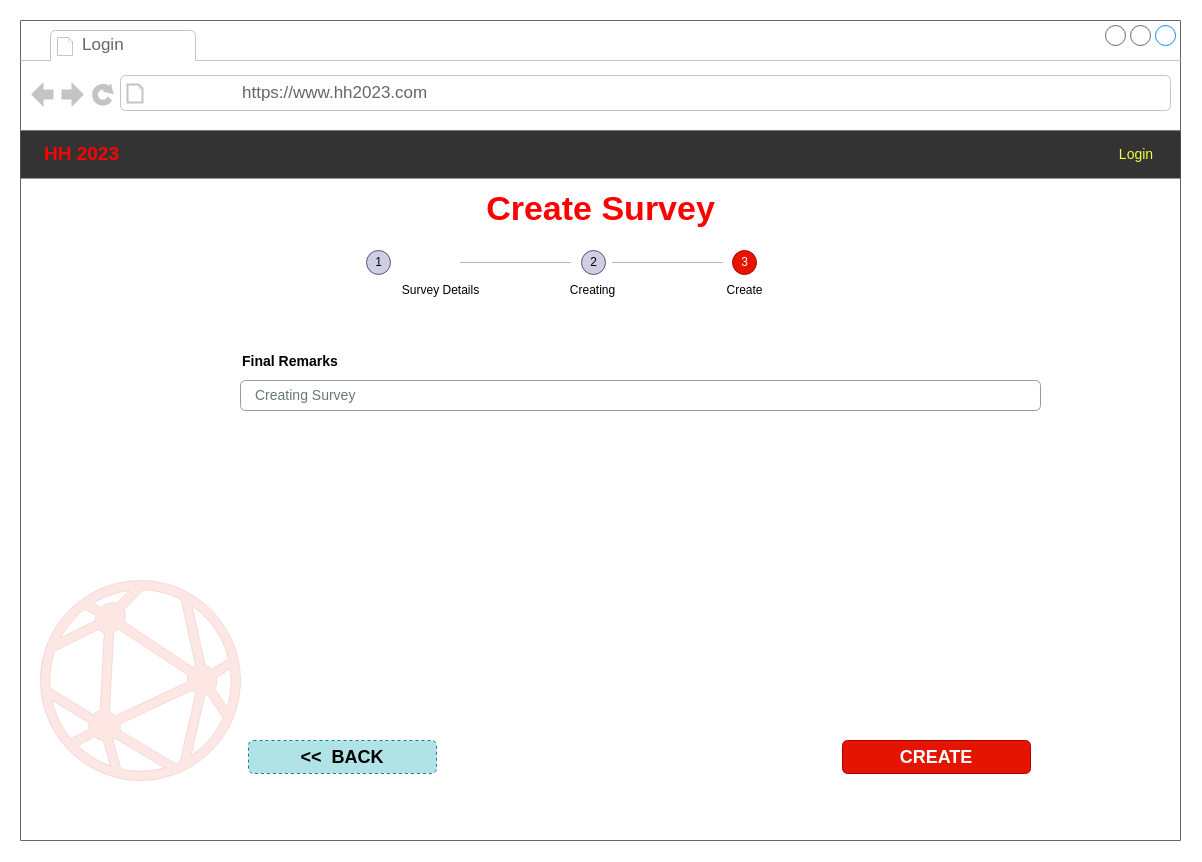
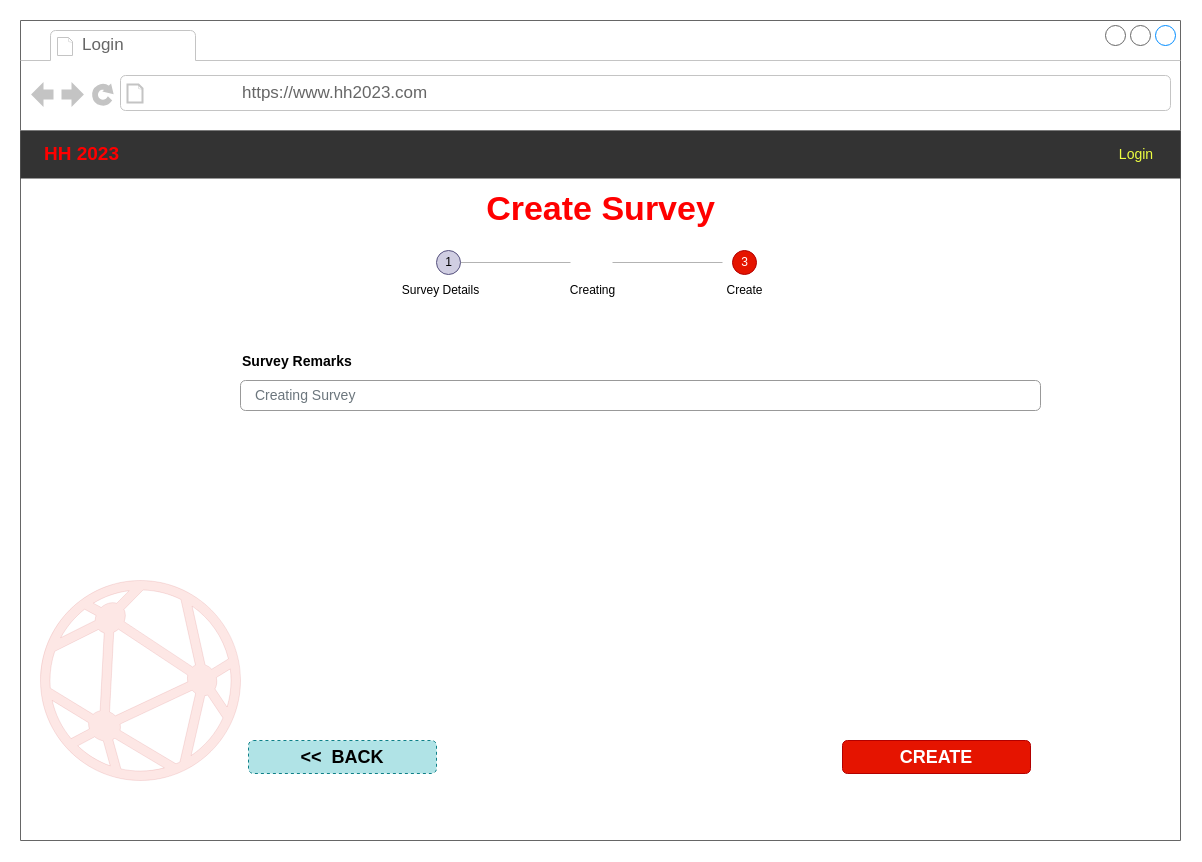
node "1": moved (379, 263) -> (449, 263)
node "2": removed
node "Final Remarks": label "Final Remarks" -> "Survey Remarks"
